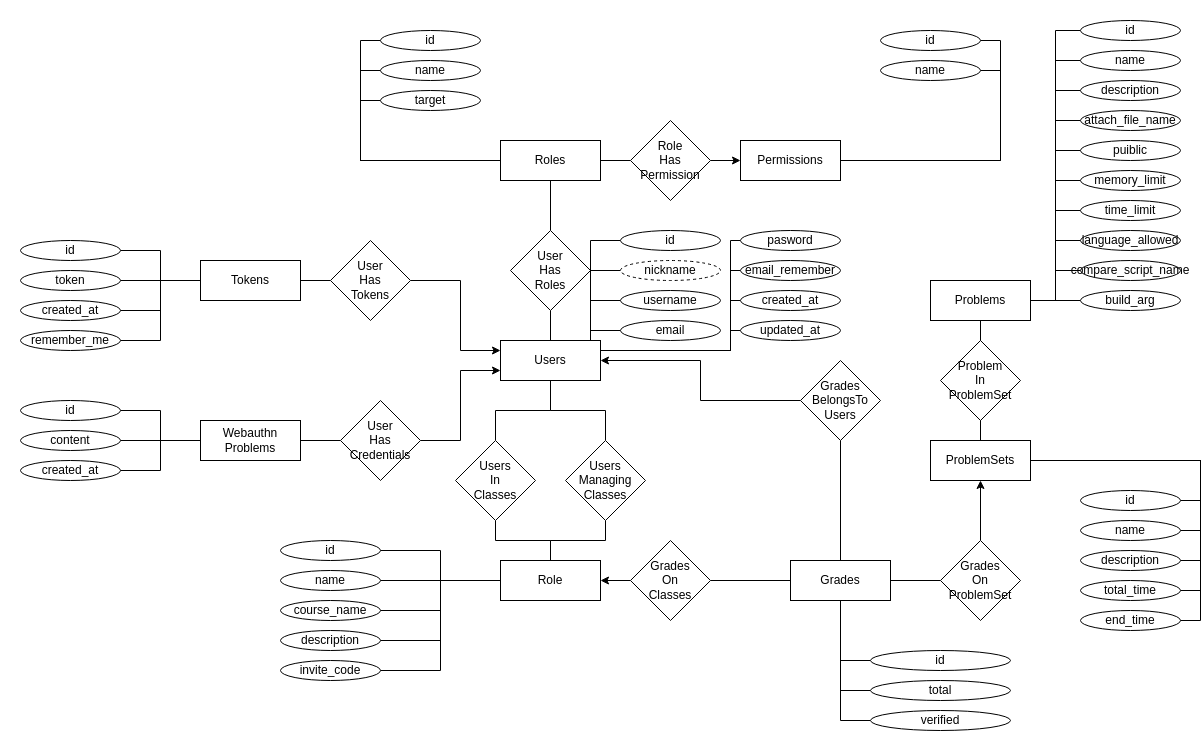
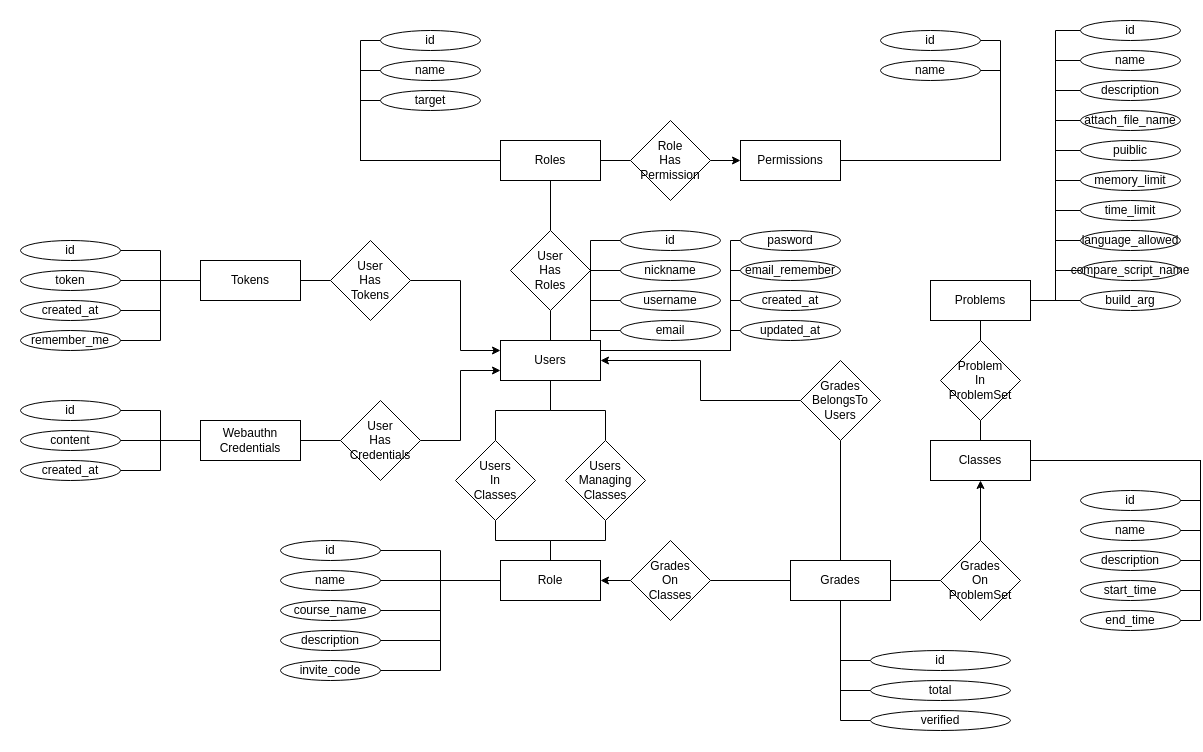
node "nickname": style dashed -> solid
node "Webauthn Problems": label "Webauthn Problems" -> "Webauthn Credentials"
node "ProblemSets": label "ProblemSets" -> "Classes"
node "total_time": label "total_time" -> "start_time"
